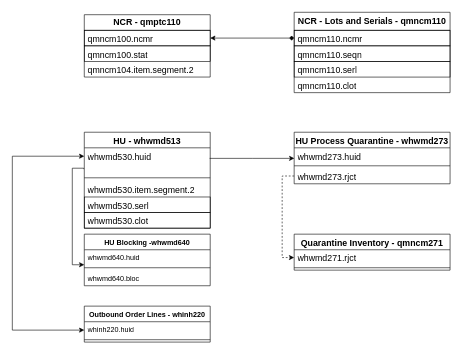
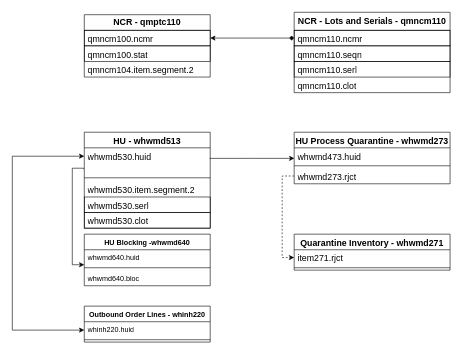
node "whwmd273.huid": label "whwmd273.huid" -> "whwmd473.huid"
node "Quarantine Inventory - qmncm271": label "Quarantine Inventory - qmncm271" -> "Quarantine Inventory - whwmd271"
node "whwmd271.rjct": label "whwmd271.rjct" -> "item271.rjct"
